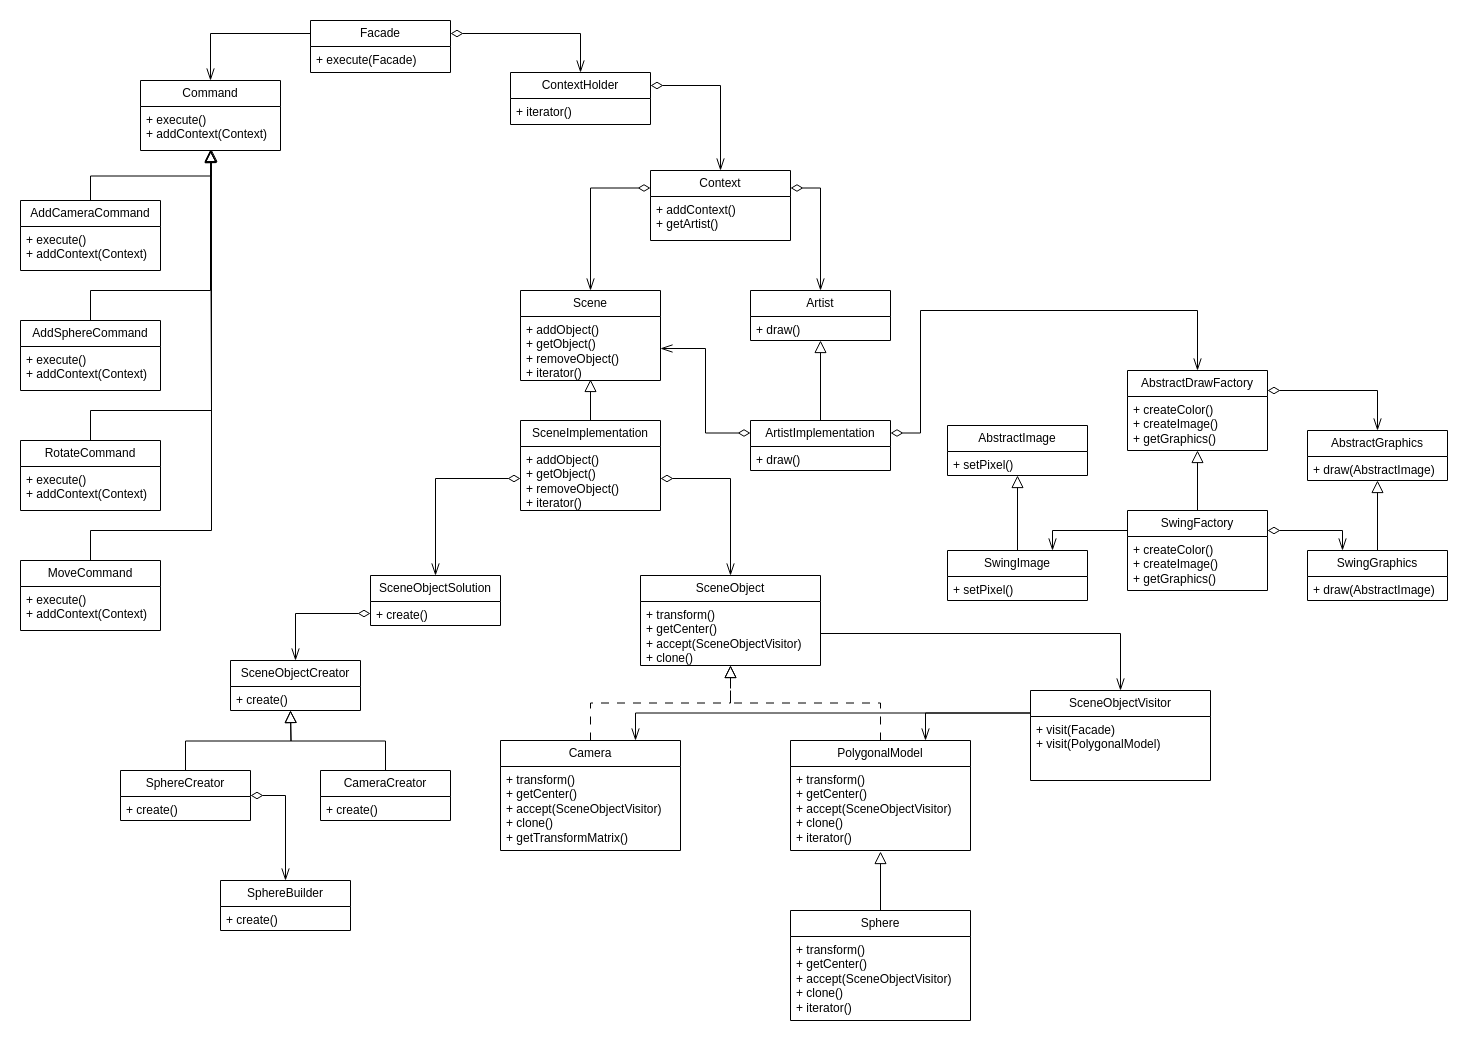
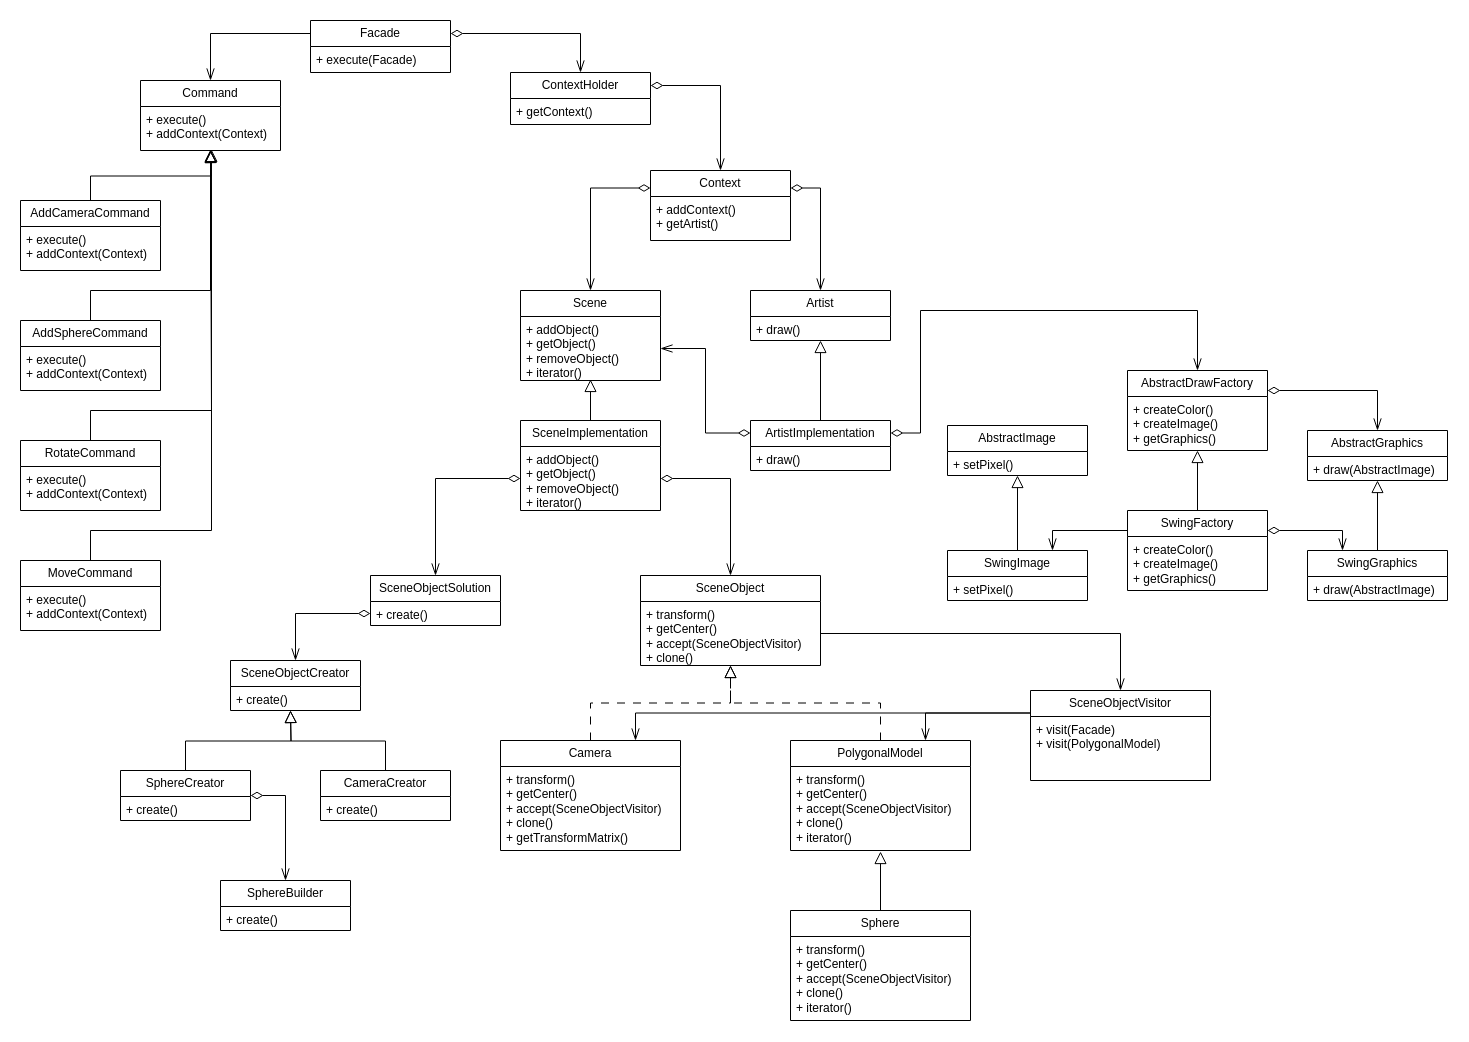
node "+ iterator()": label "+ iterator()" -> "+ getContext()"
